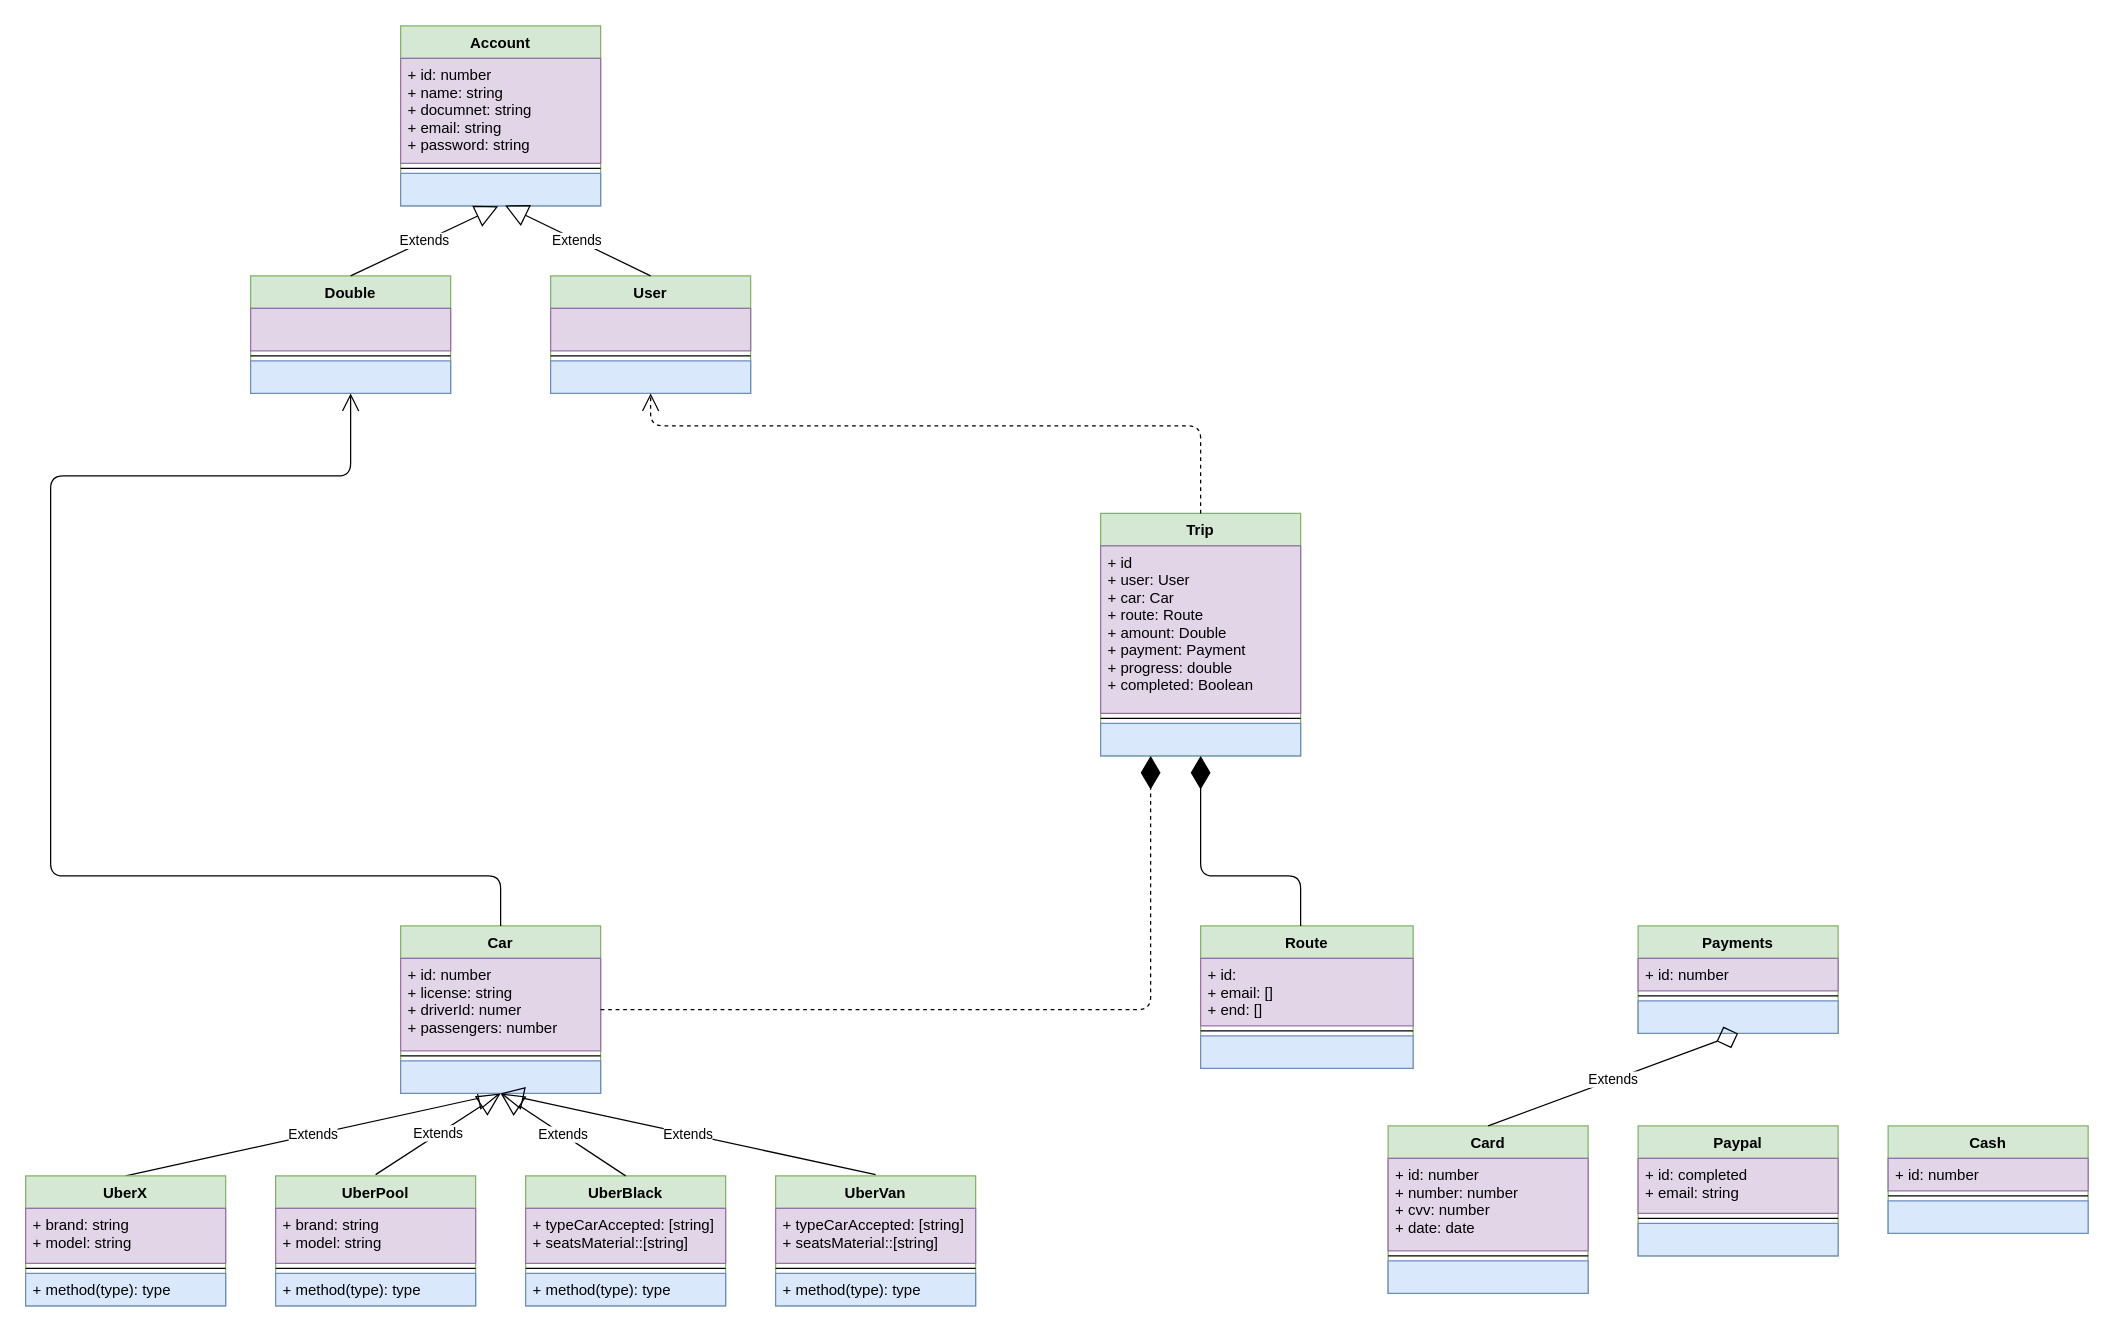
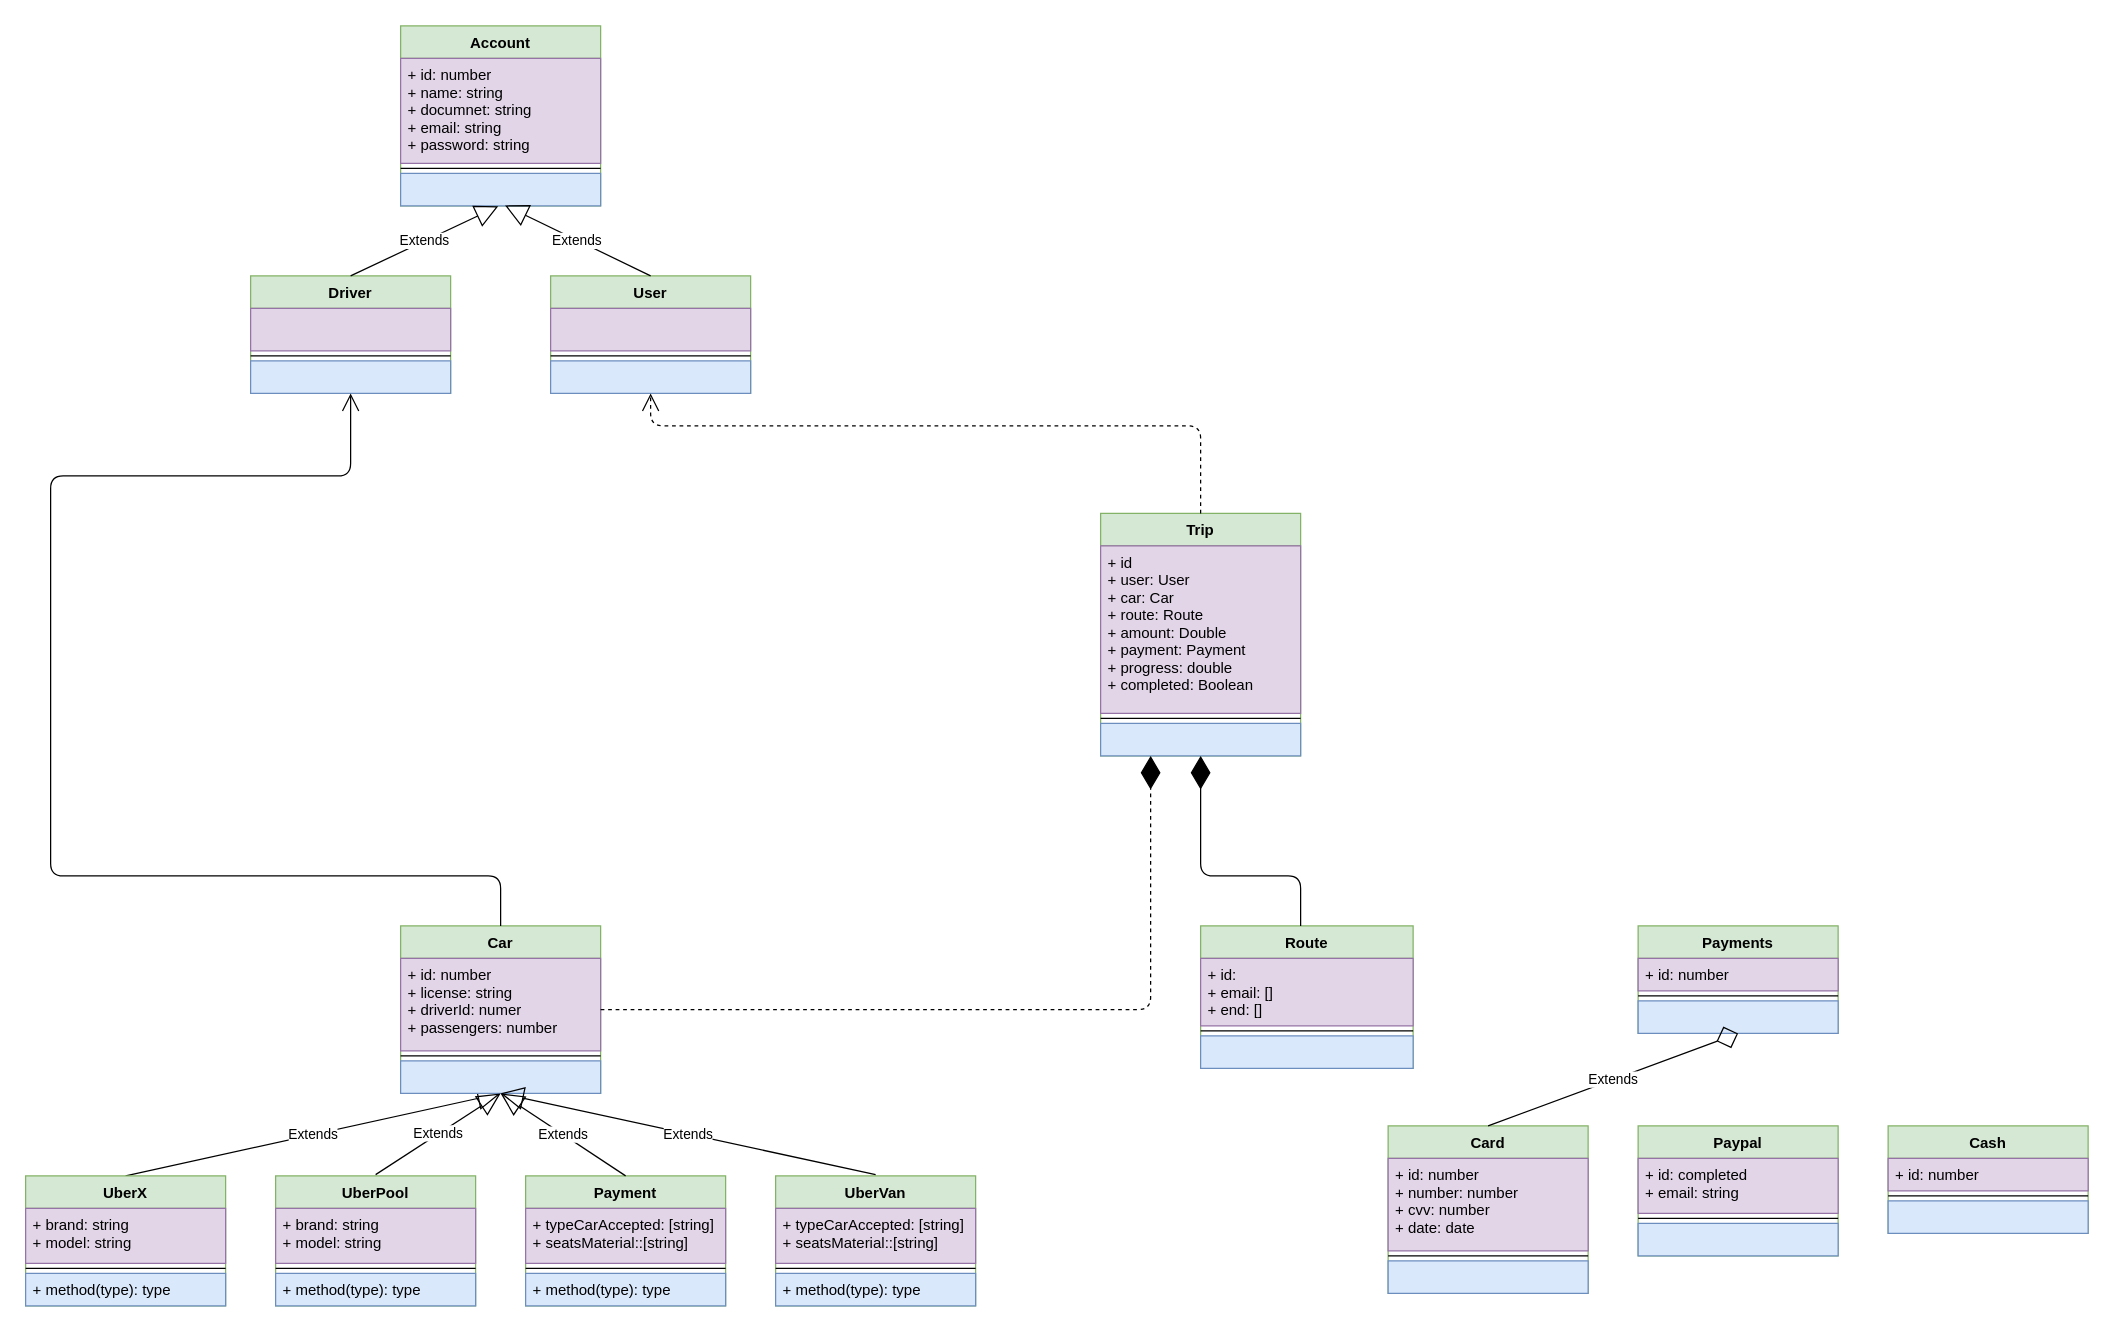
node "Double": label "Double" -> "Driver"
node "UberBlack": label "UberBlack" -> "Payment"
